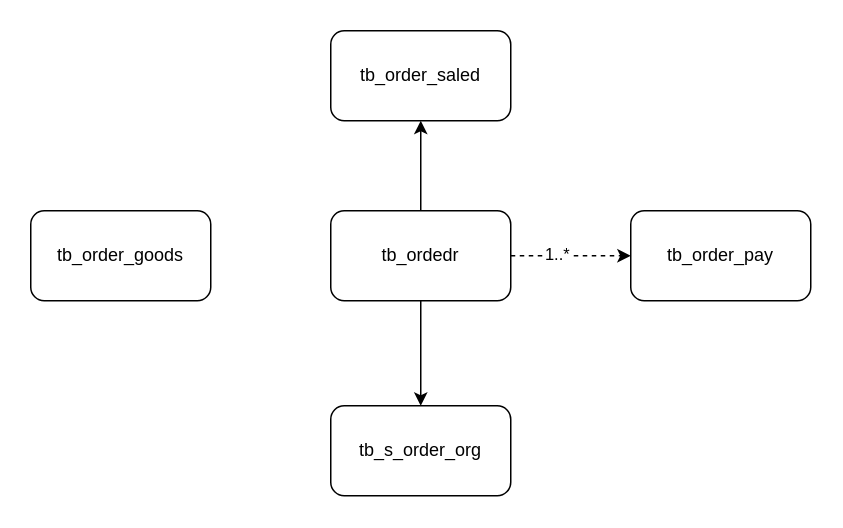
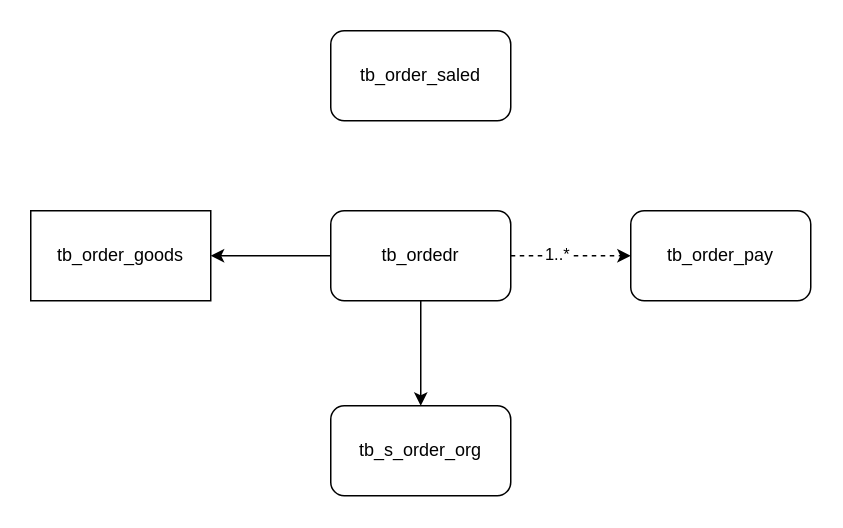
edge "tb_ordedr" -> "tb_order_saled": now "tb_ordedr" -> "tb_order_goods"
node "tb_order_goods": shape rounded rectangle -> rectangle
